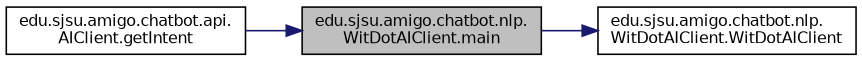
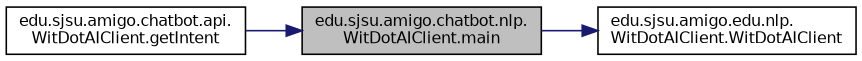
node "edu.sjsu.amigo.chatbot.api. AIClient.getIntent": label "edu.sjsu.amigo.chatbot.api. AIClient.getIntent" -> "edu.sjsu.amigo.chatbot.api. WitDotAIClient.getIntent"
node "edu.sjsu.amigo.chatbot.nlp. WitDotAIClient.WitDotAIClient": label "edu.sjsu.amigo.chatbot.nlp. WitDotAIClient.WitDotAIClient" -> "edu.sjsu.amigo.edu.nlp. WitDotAIClient.WitDotAIClient"
